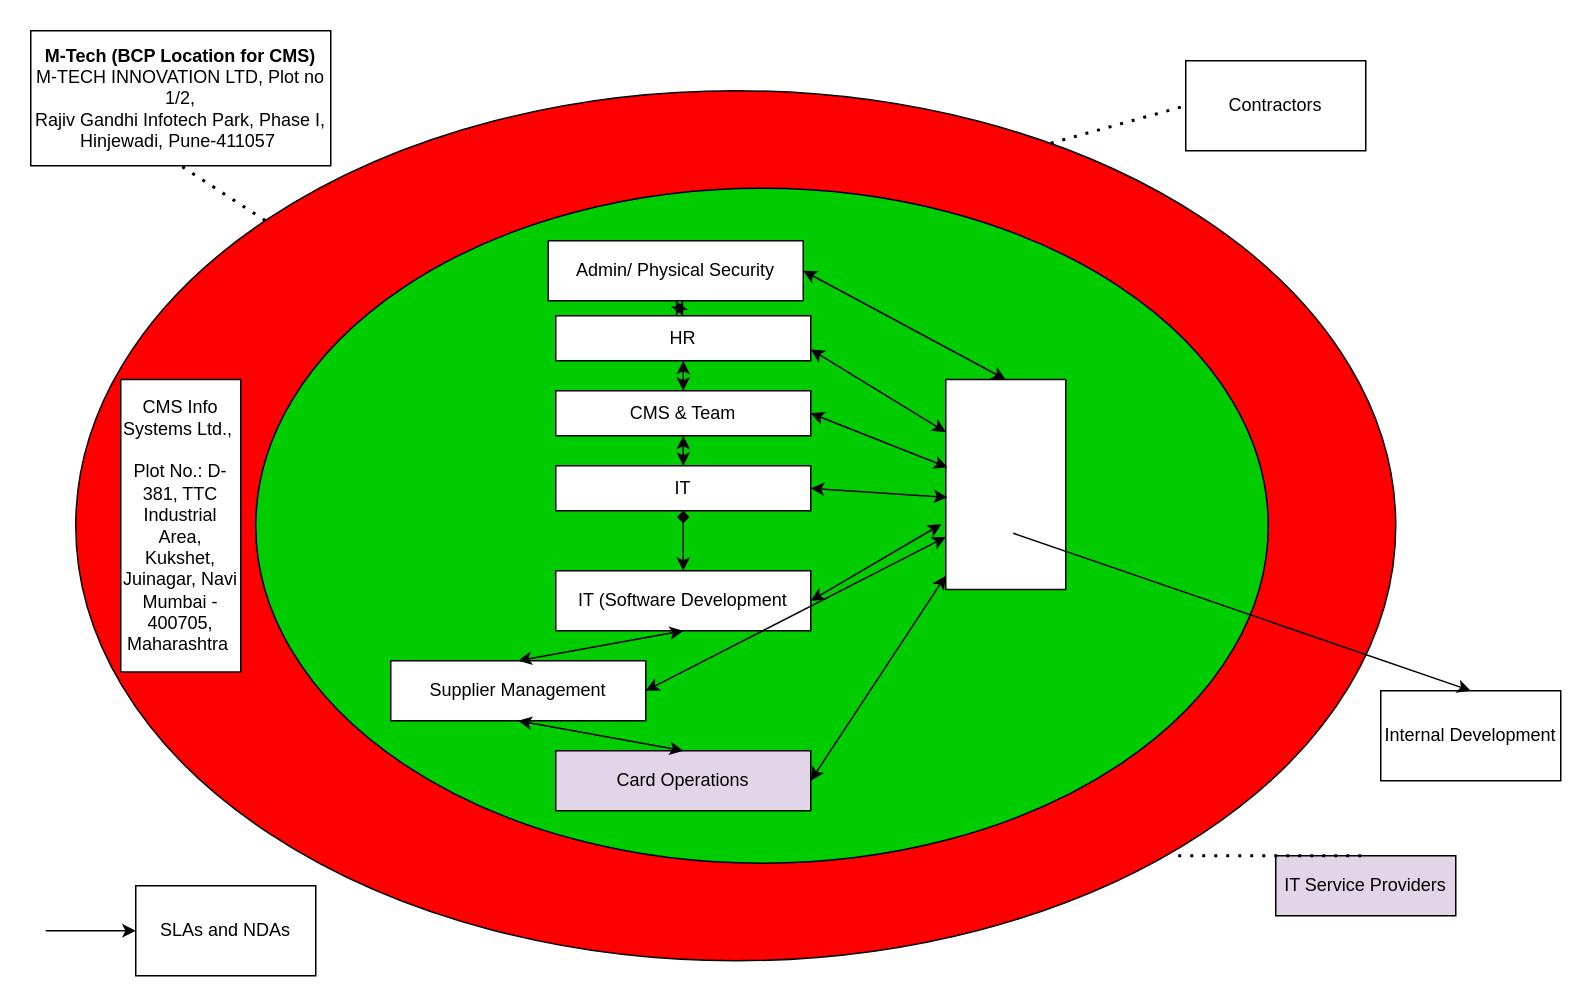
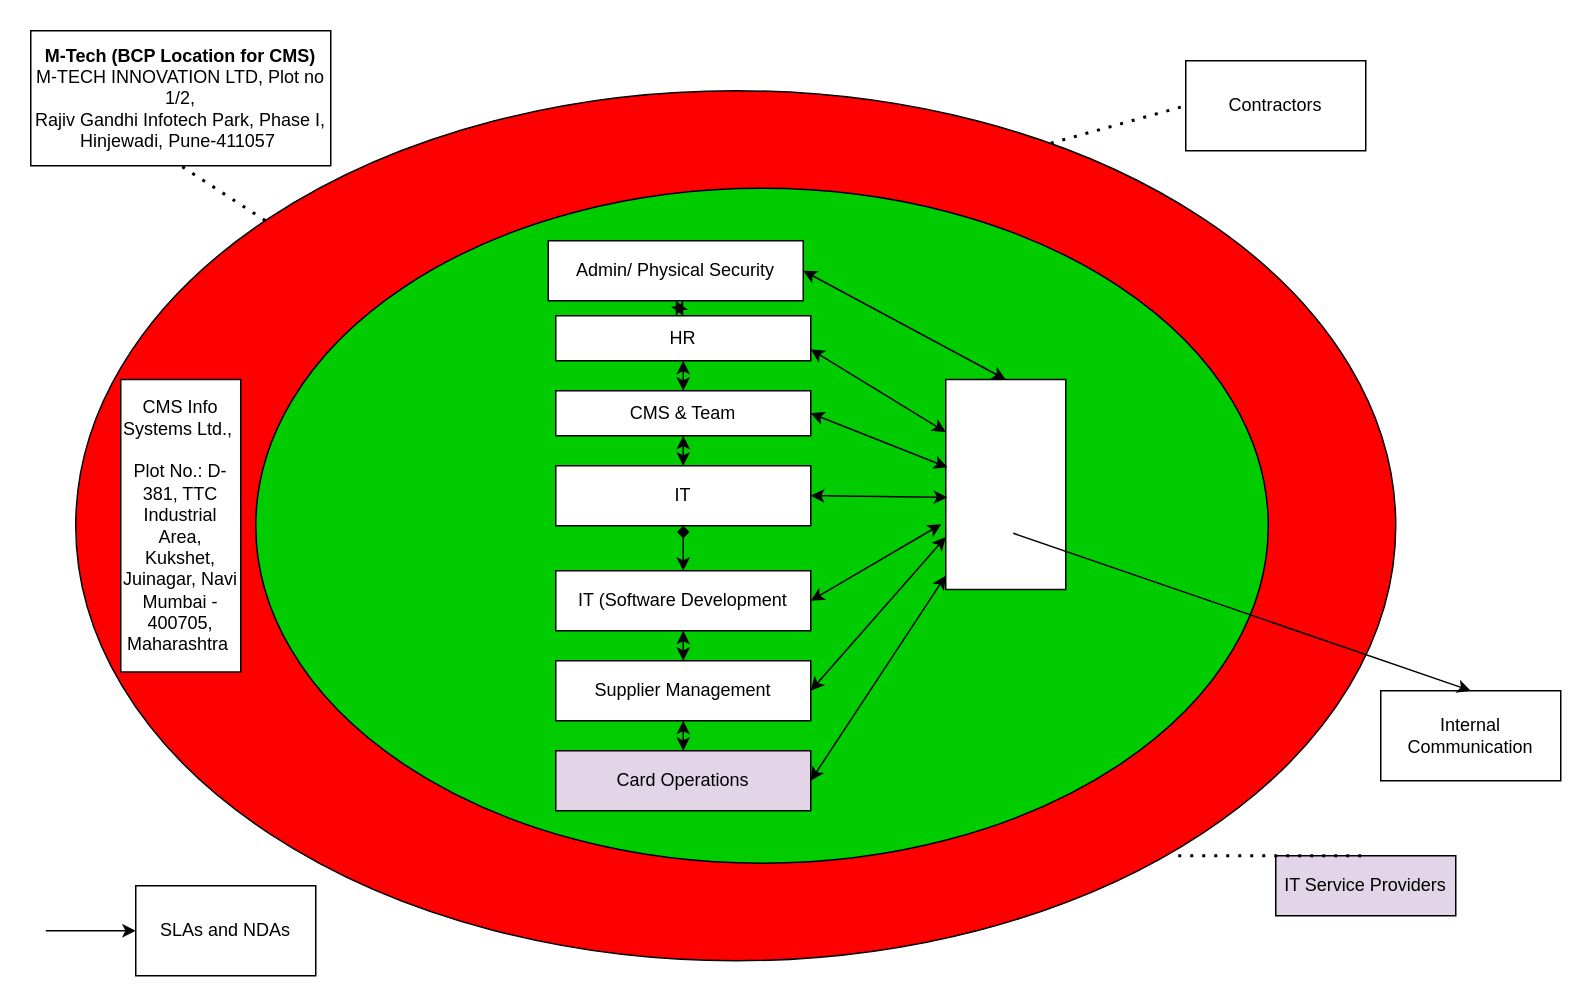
node "IT": size 255x45 -> 255x60
node "Supplier Management": moved (518, 691) -> (683, 691)
node "Internal Development": label "Internal Development" -> "Internal Communication"
